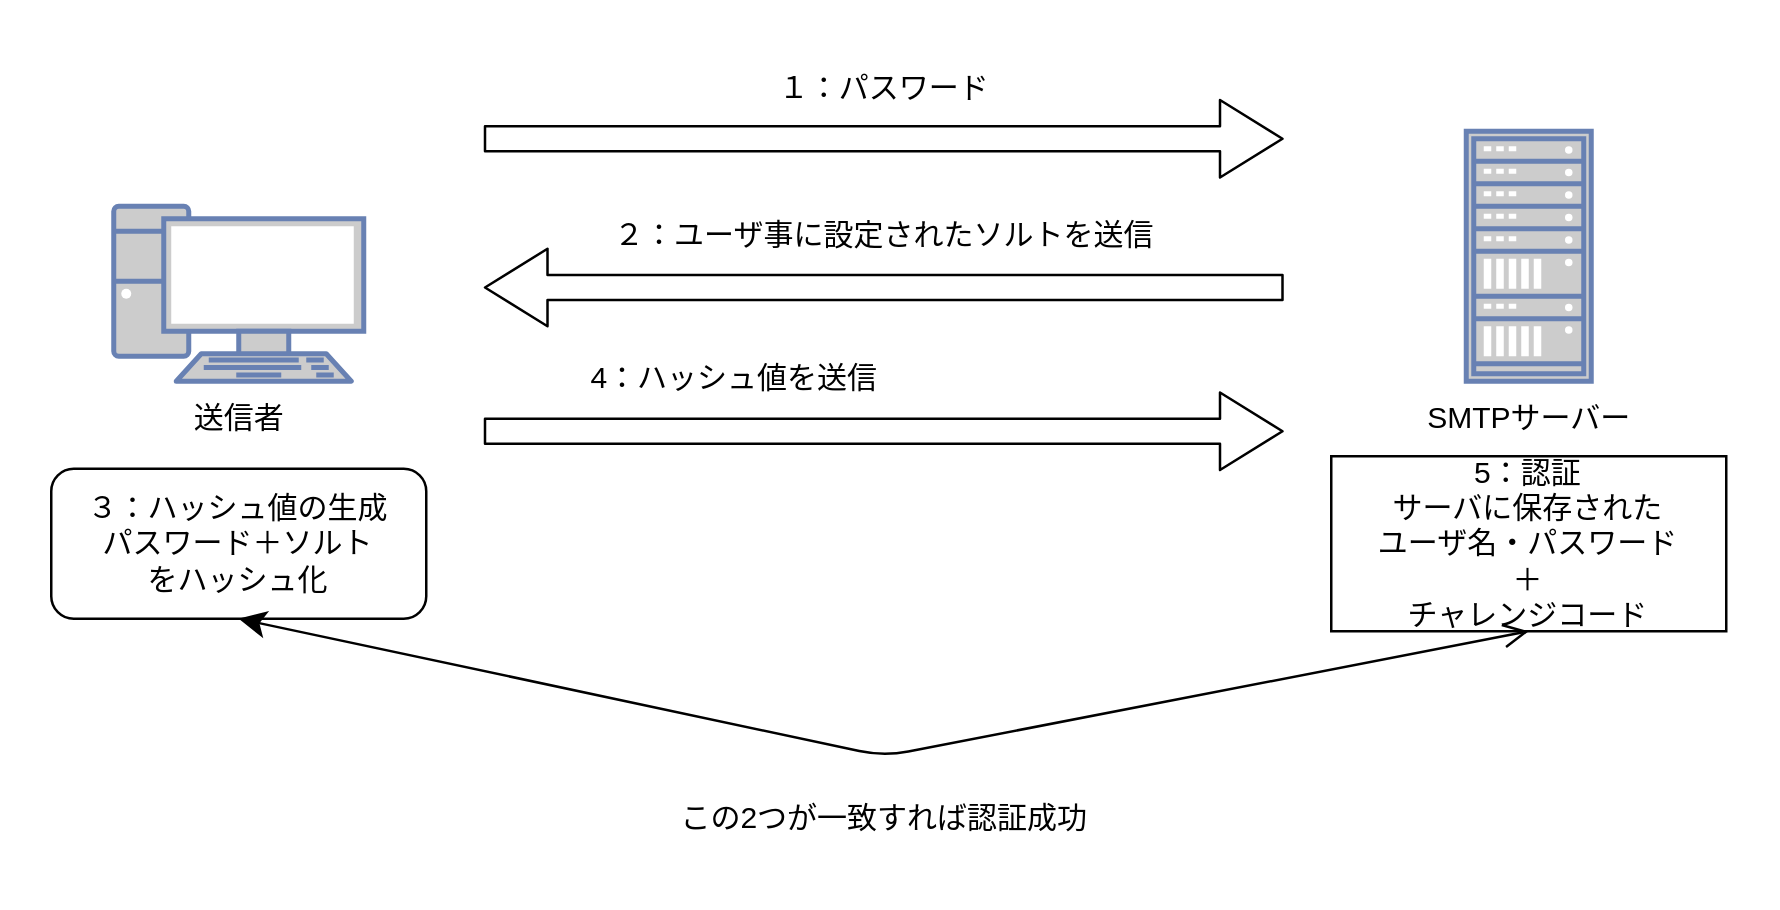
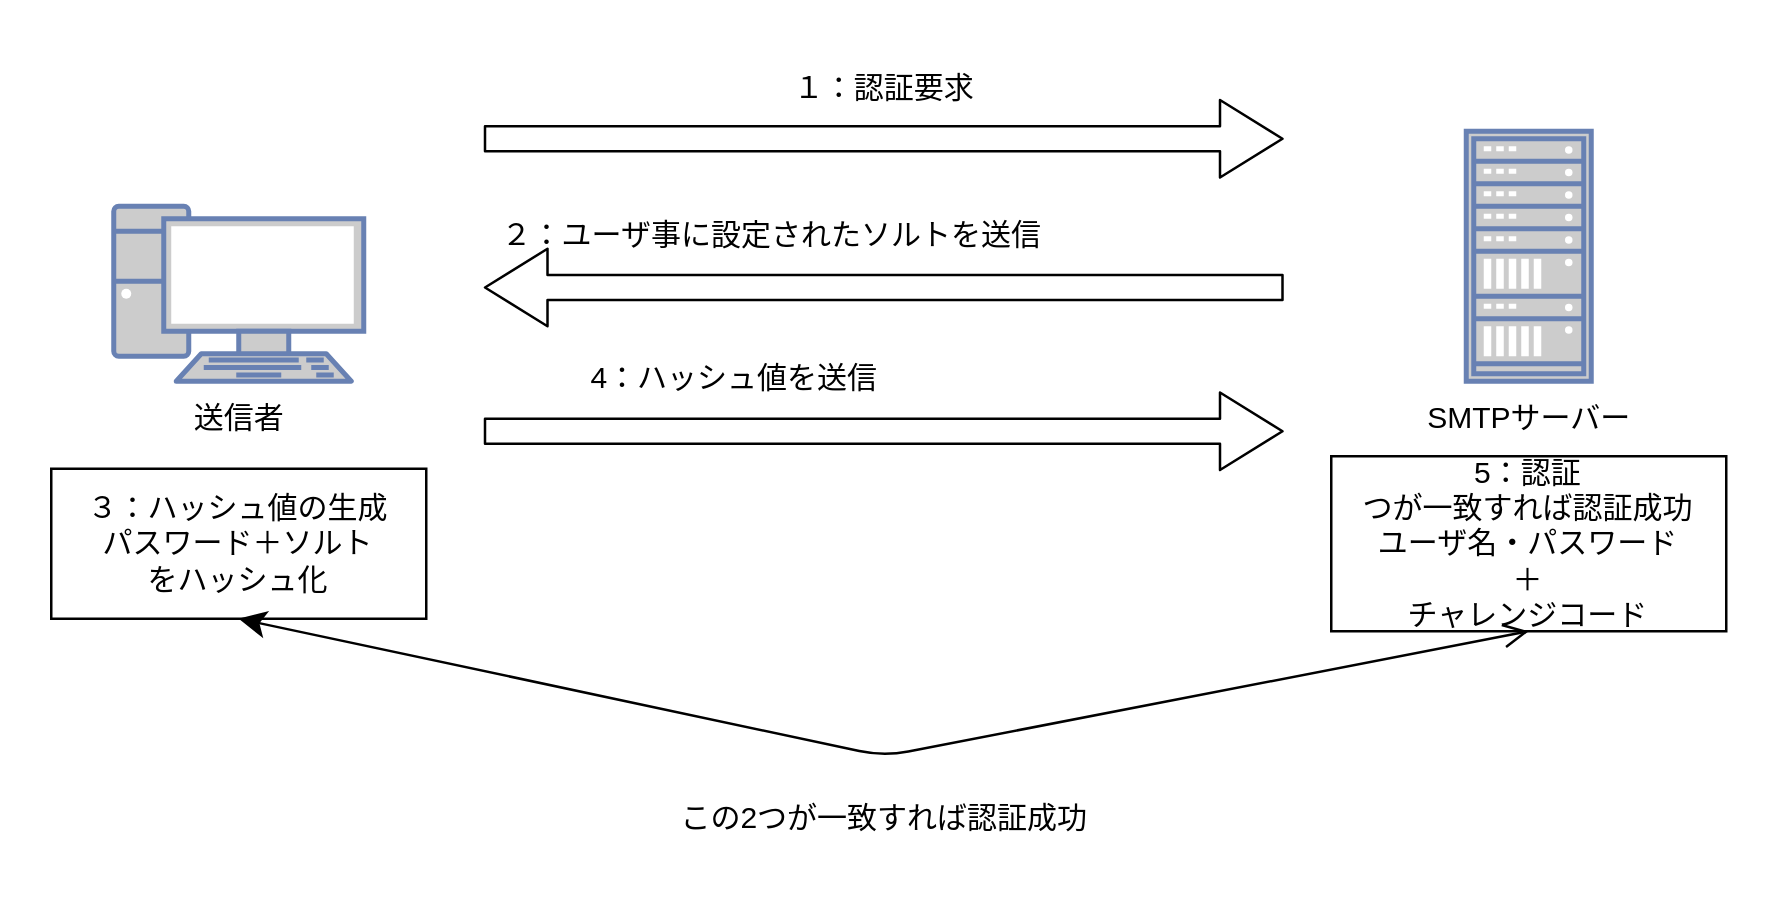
node "１：パスワード": label "１：パスワード" -> "１：認証要求"
node "２：ユーザ事に設定されたソルトを送信": moved (884, 236) -> (771, 236)
node "３：ハッシュ値の生成パスワード＋ソルト をハッシュ化": shape rounded rectangle -> rectangle
node "5：認証 サーバに保存された ユーザ名・パスワード ＋ チャレンジコード": label "5：認証 サーバに保存された ユーザ名・パスワード ＋ チャレンジコード" -> "5：認証 つが一致すれば認証成功 ユーザ名・パスワード ＋ チャレンジコード"
